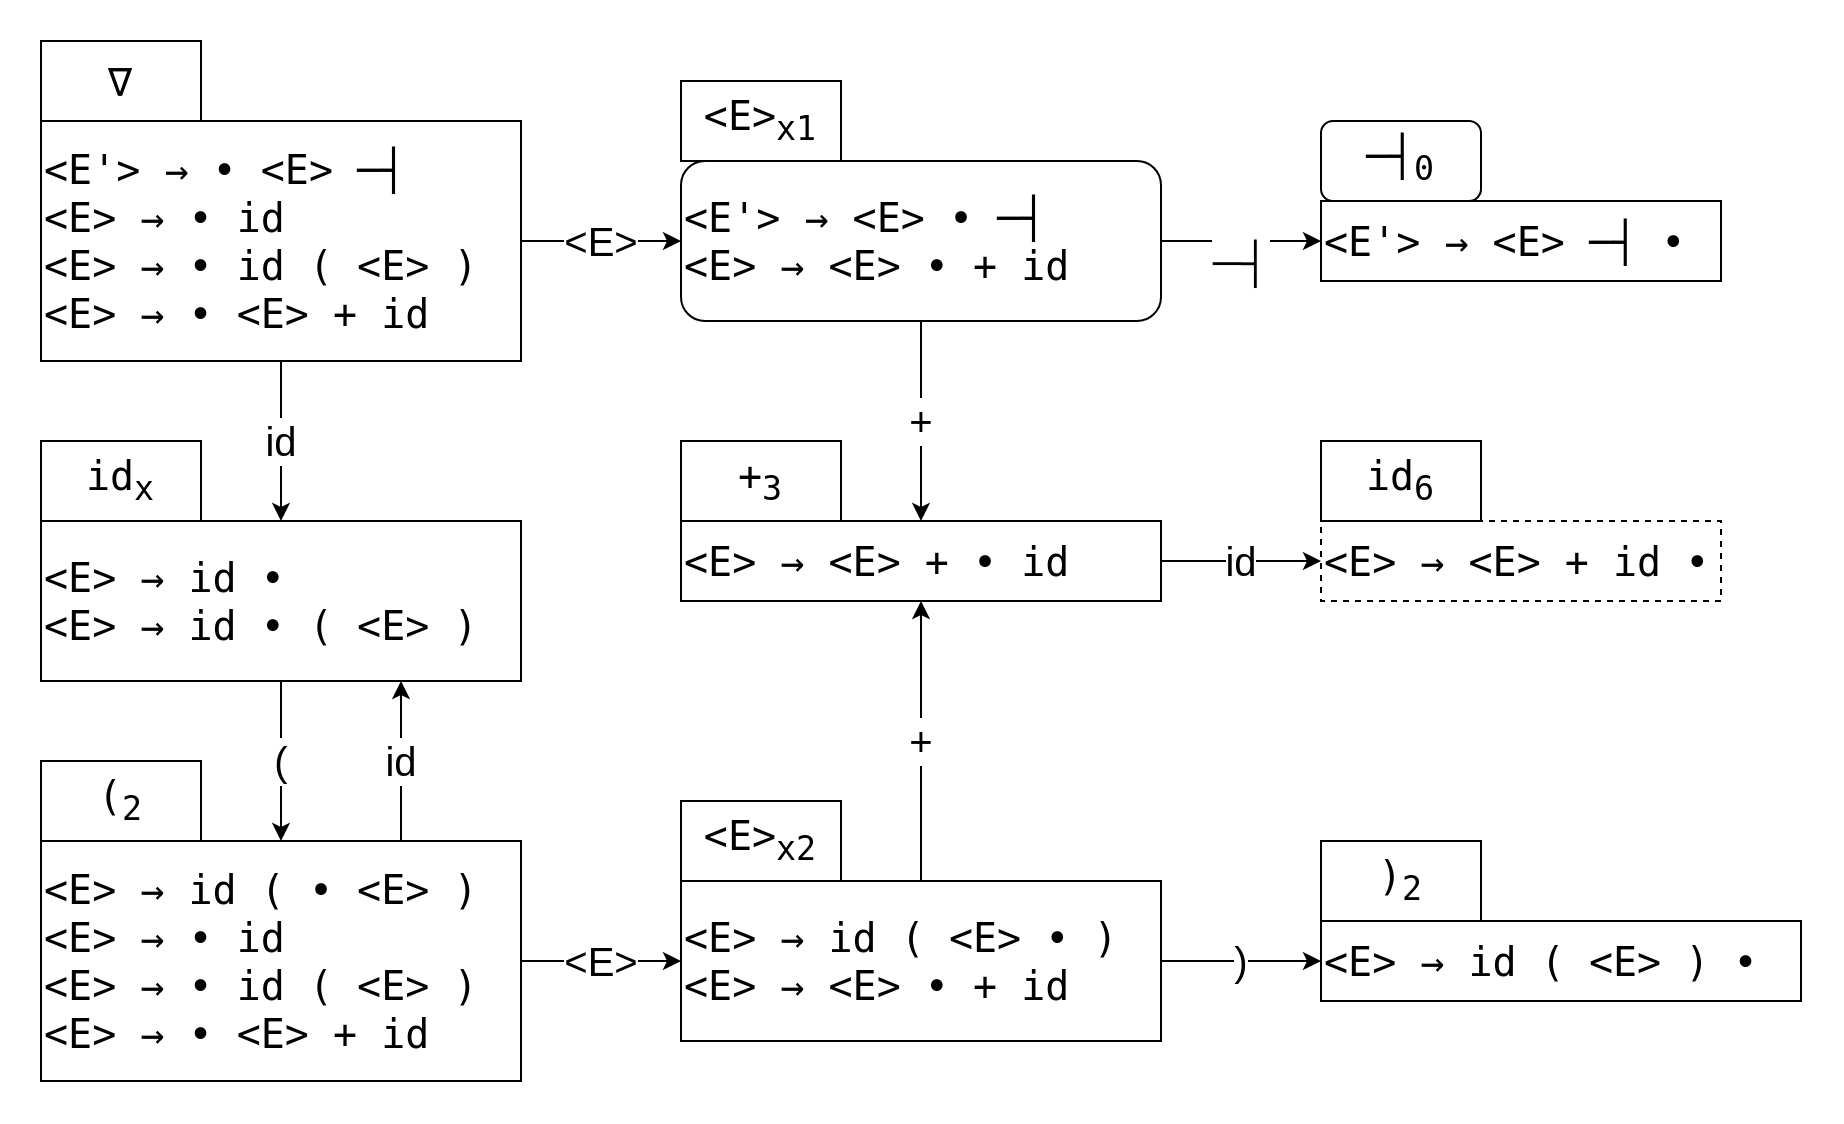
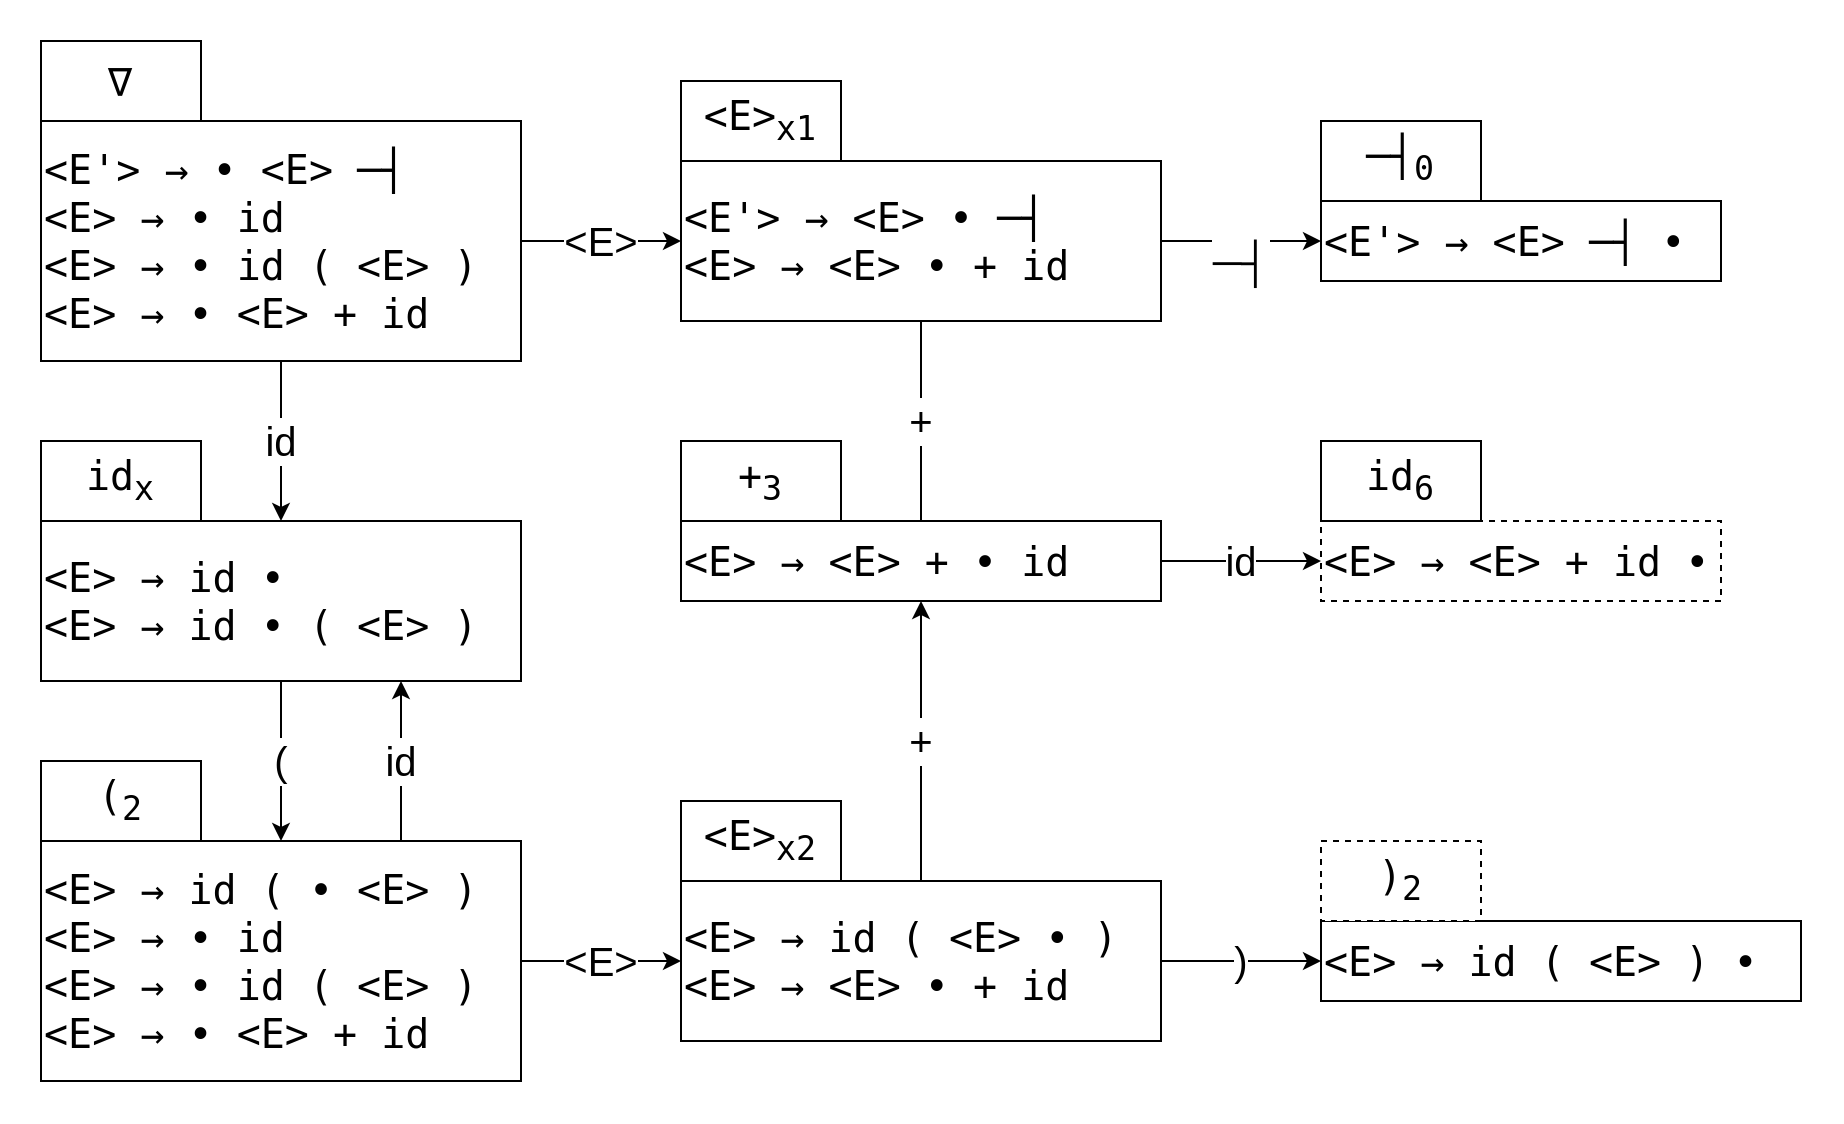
node "─┤0": shape rounded rectangle -> rectangle
node "<E'> → <E> • ─┤ <E> → <E> • + id": shape rounded rectangle -> rectangle
edge "<E'> → <E> • ─┤ <E> → <E> • + id" -> "<E> → <E> + • id": arrowhead classic -> none
node ")2": style solid -> dashed
